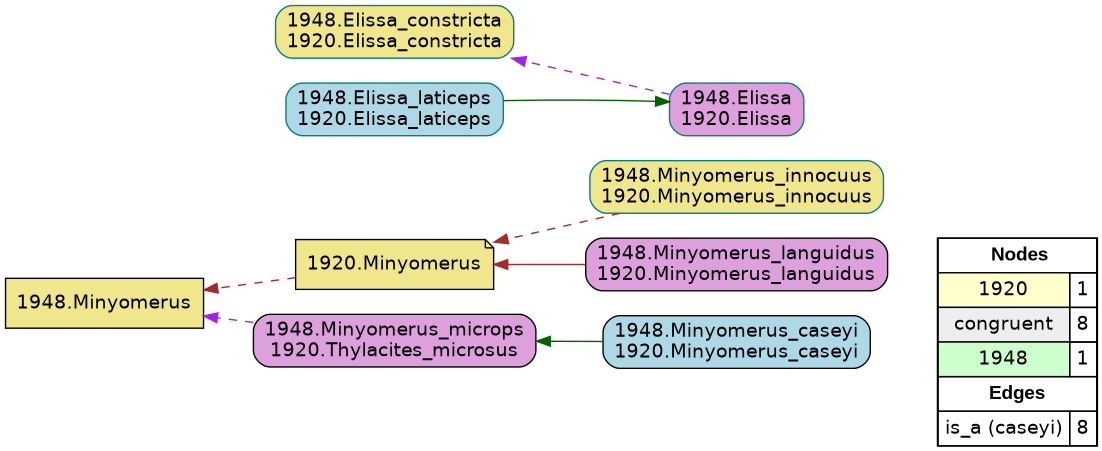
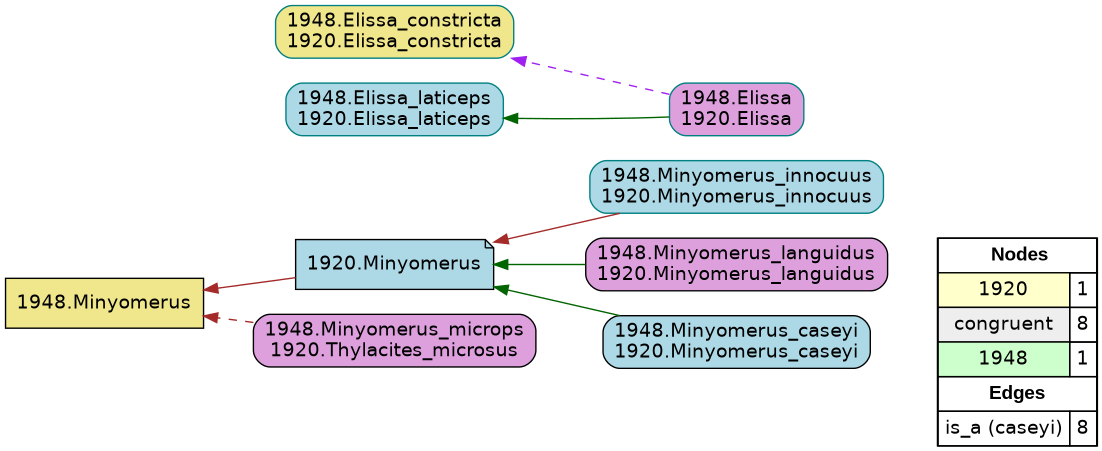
edge "1948.Elissa_laticeps 1920.Elissa_laticeps" -> "1948.Elissa 1920.Elissa": reversed
node "1948.Minyomerus_innocuus 1920.Minyomerus_innocuus": fillcolor khaki -> lightblue
edge "1948.Minyomerus_innocuus 1920.Minyomerus_innocuus" -> "1920.Minyomerus": style dashed -> bold
node "1920.Minyomerus": fillcolor khaki -> lightblue
edge "1948.Minyomerus_languidus 1920.Minyomerus_languidus" -> "1920.Minyomerus": color brown -> darkgreen
edge "1920.Minyomerus" -> "1948.Minyomerus": style dashed -> bold
edge "1948.Minyomerus_microps 1920.Thylacites_microsus" -> "1948.Minyomerus": color purple -> brown
edge "1948.Minyomerus_caseyi 1920.Minyomerus_caseyi" -> "1948.Minyomerus_microps 1920.Thylacites_microsus": now "1948.Minyomerus_caseyi 1920.Minyomerus_caseyi" -> "1920.Minyomerus"
